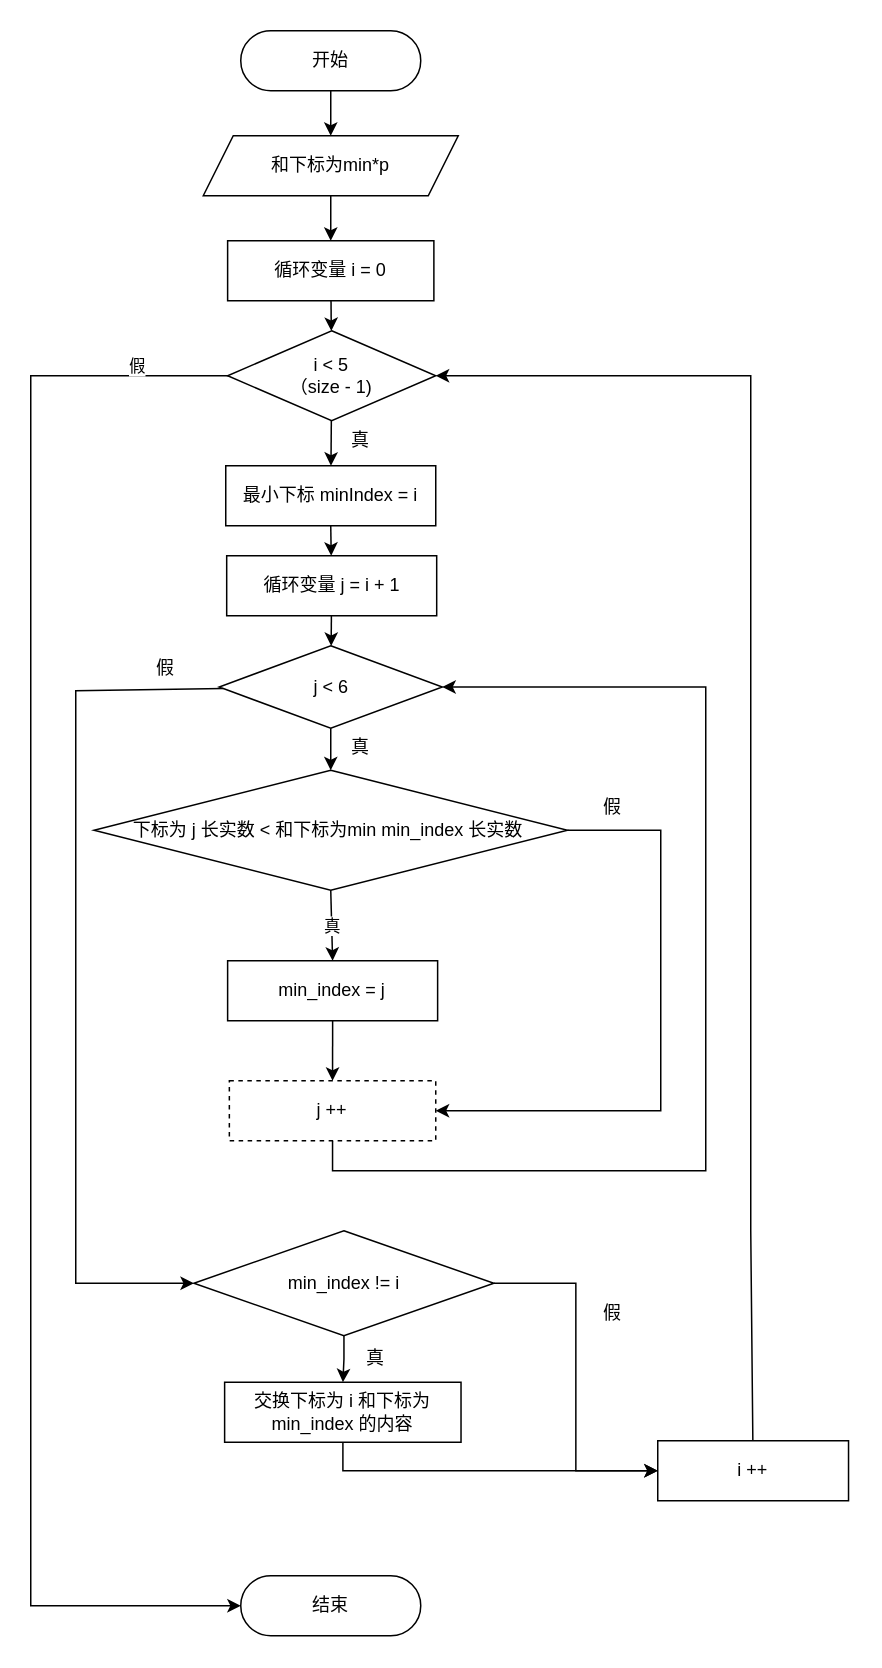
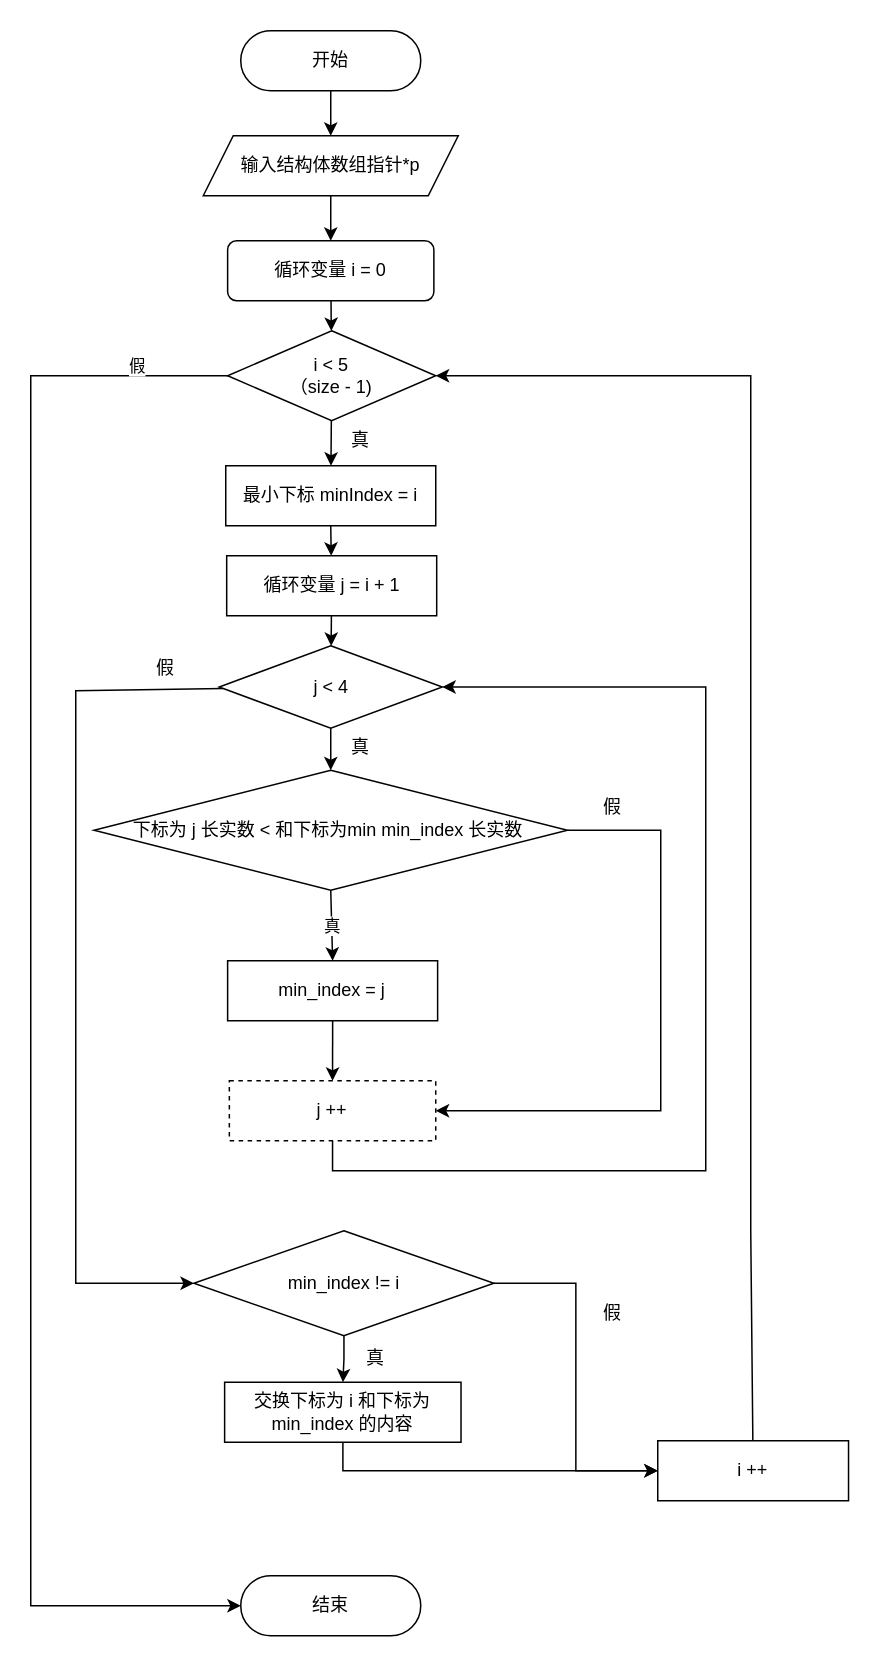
node "和下标为min*p": label "和下标为min*p" -> "输入结构体数组指针*p"
node "循环变量 i = 0": shape rectangle -> rounded rectangle
node "j < 6": label "j < 6" -> "j < 4"
